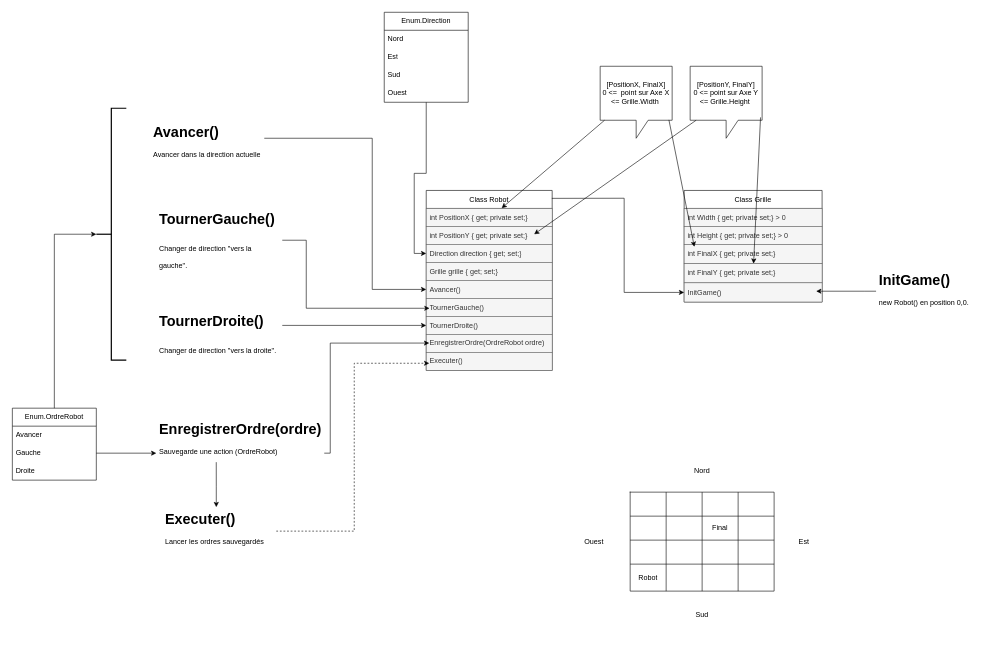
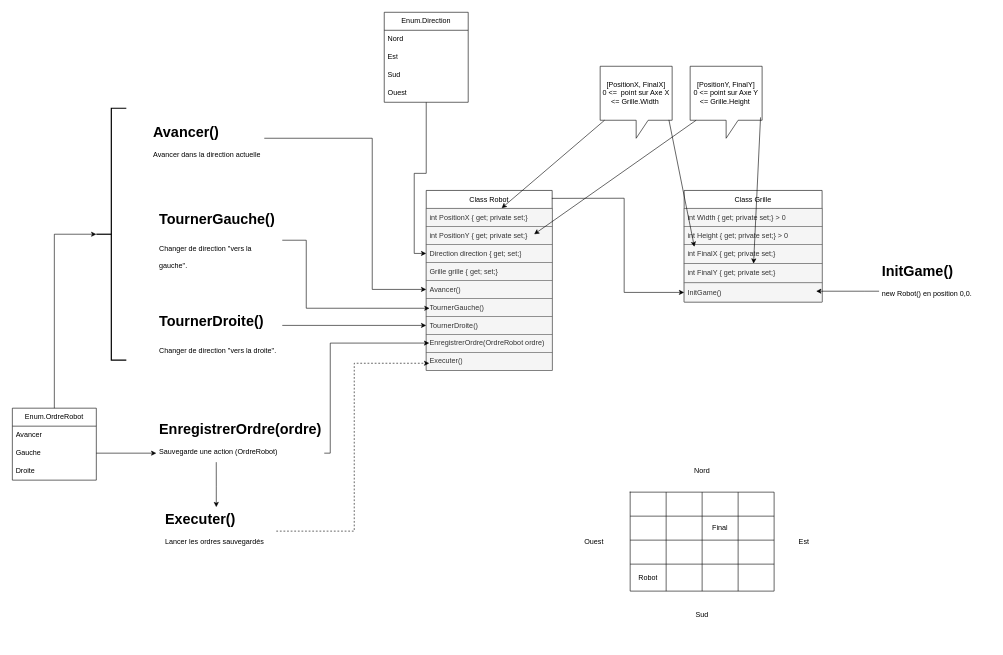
node "InitGame()new Robot() en position 0,0.": moved (933, 293) -> (936, 284)
